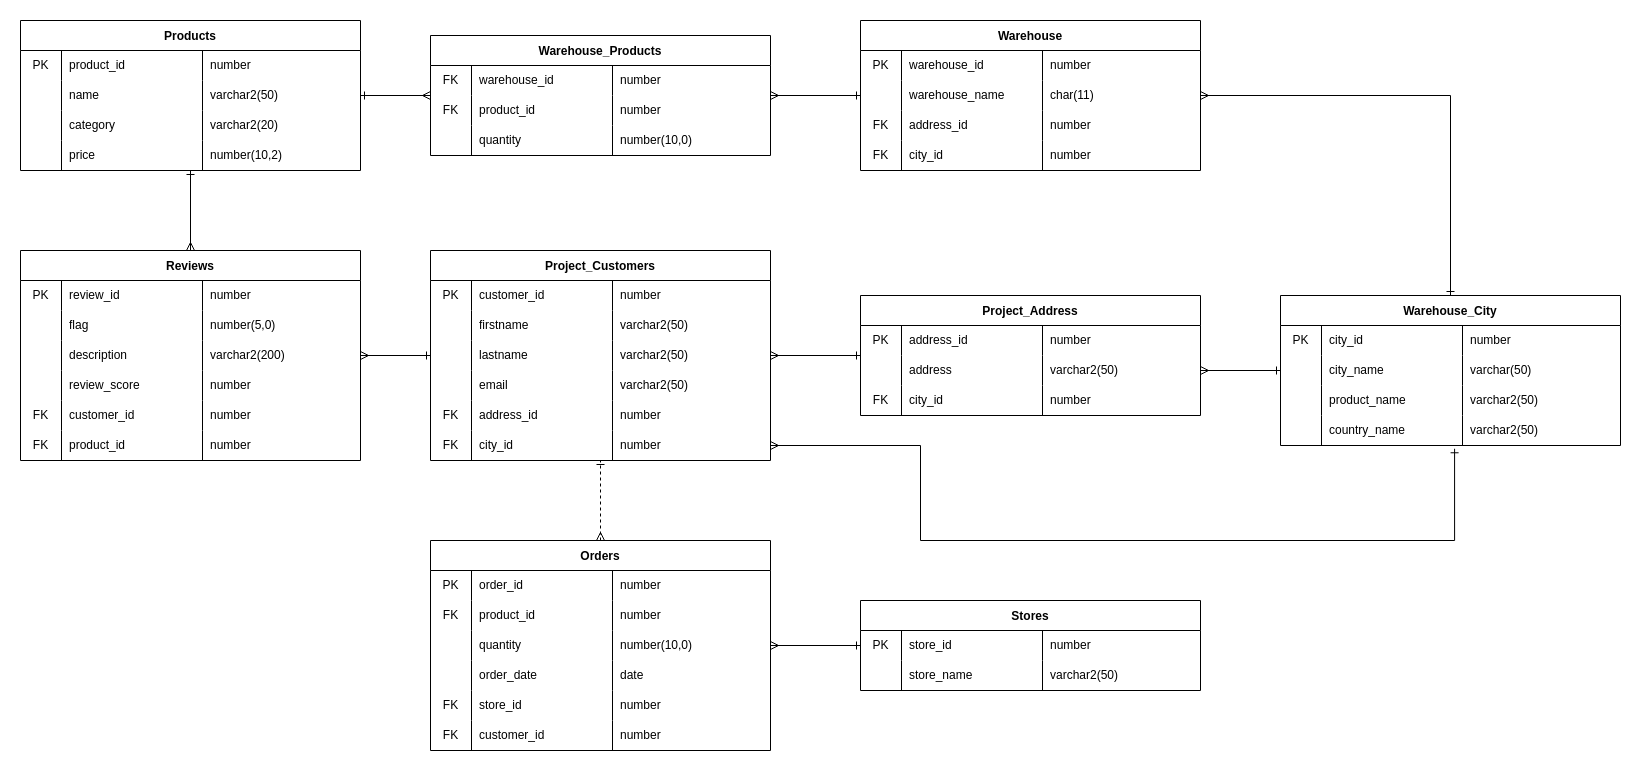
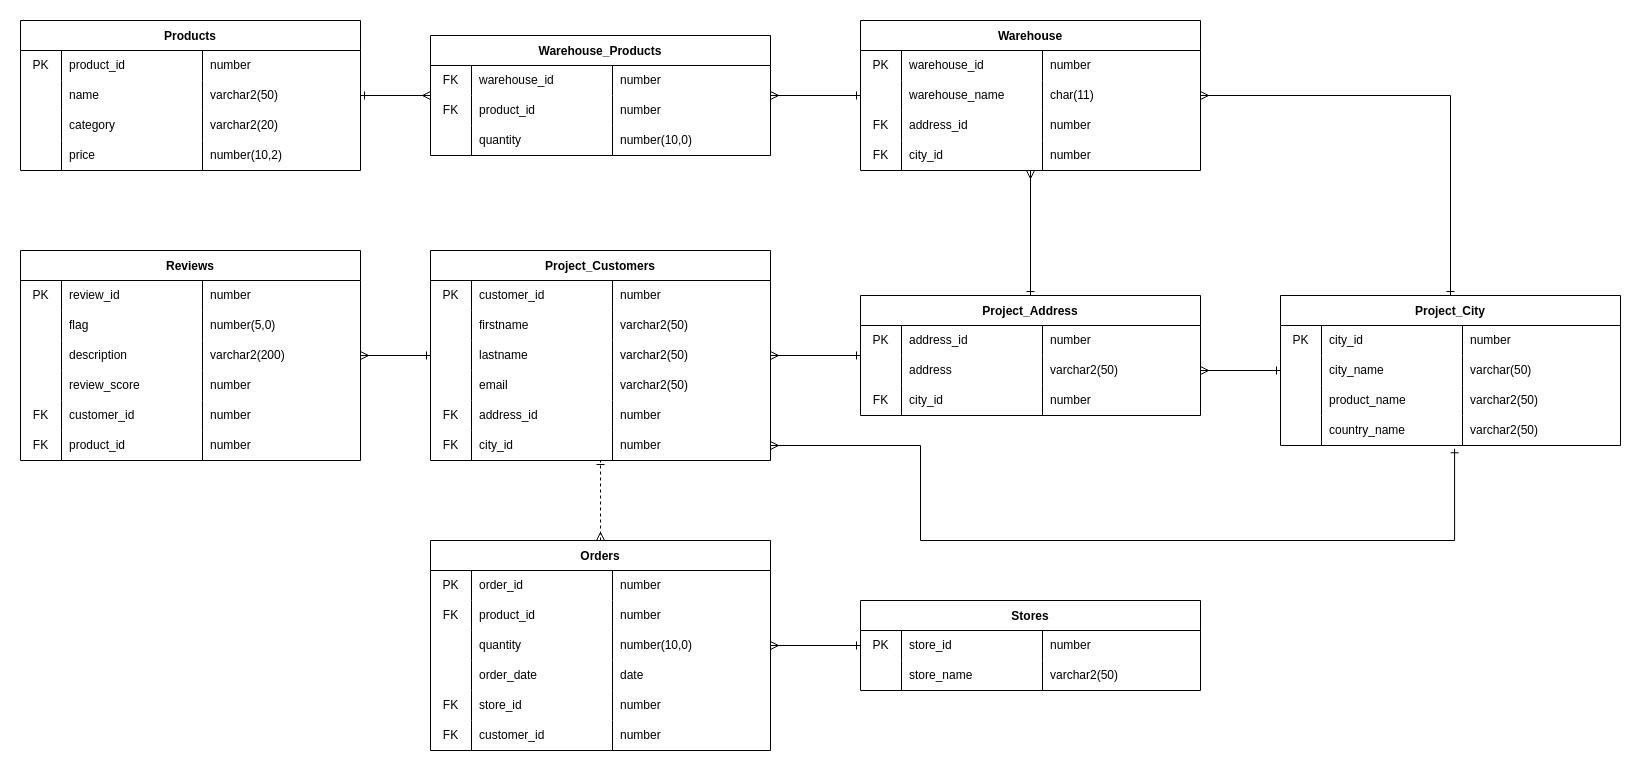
edge "Products" -- "Reviews": removed
edge "Warehouse" -- "Project_Address": added
node "Warehouse_City": label "Warehouse_City" -> "Project_City"
